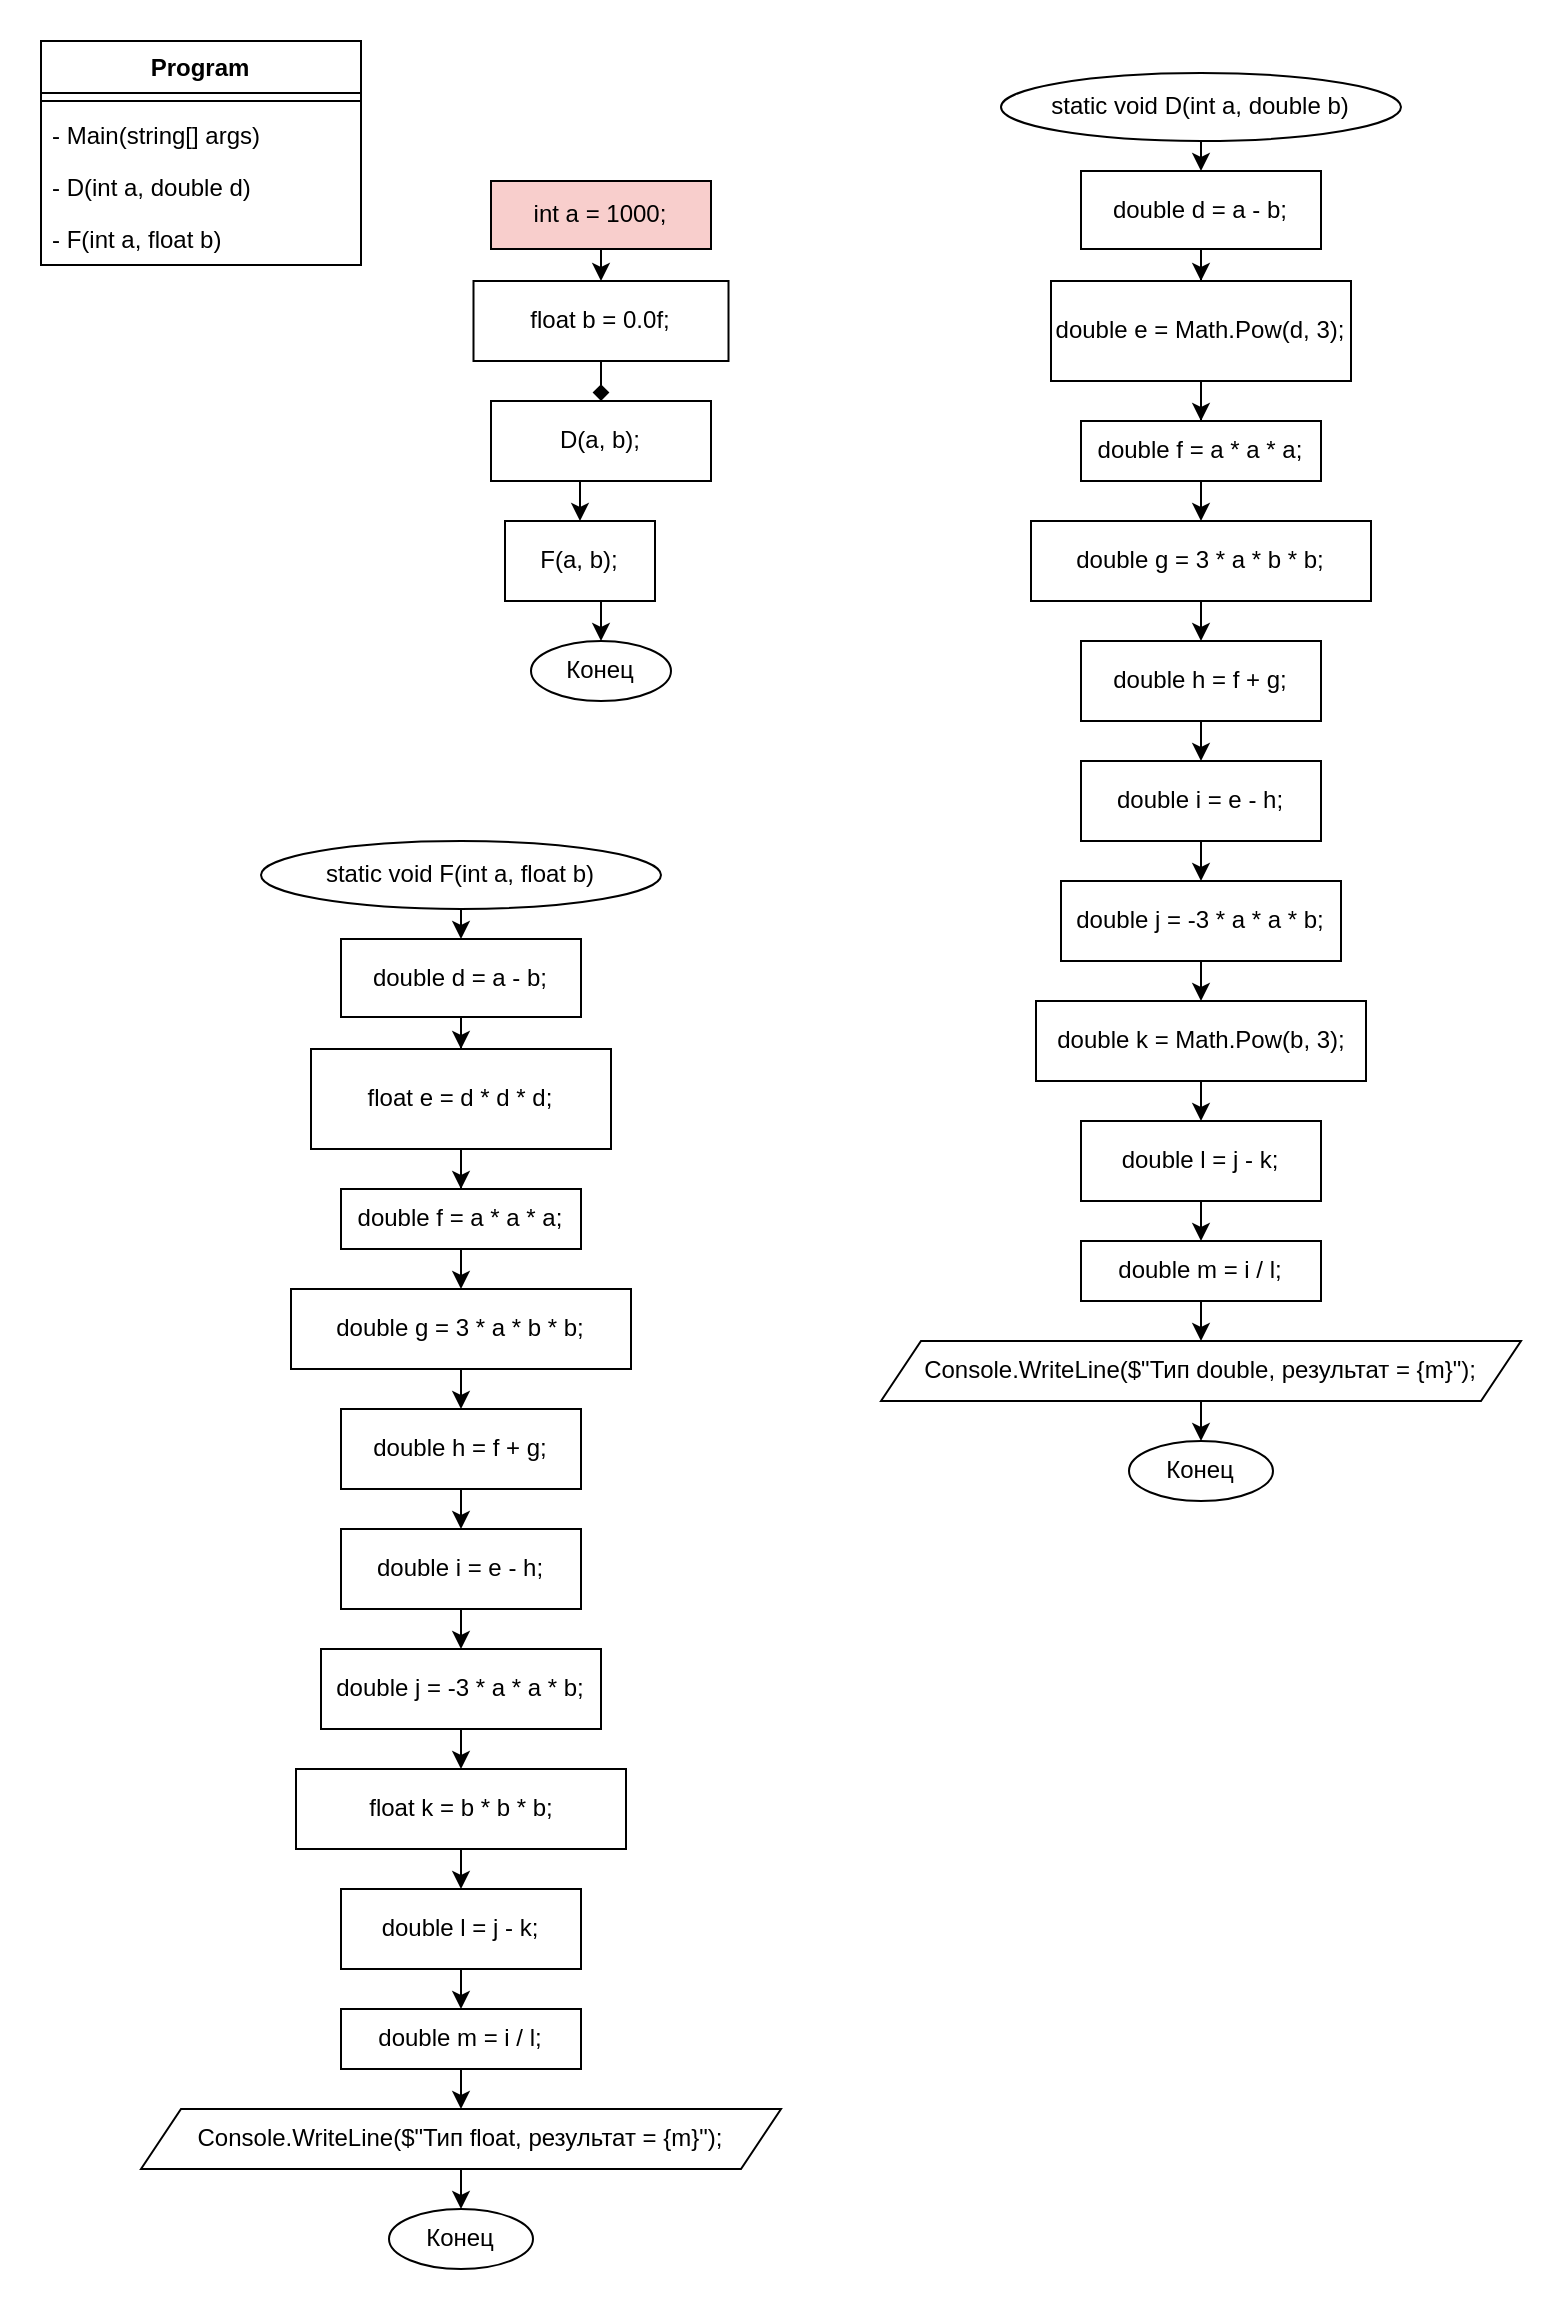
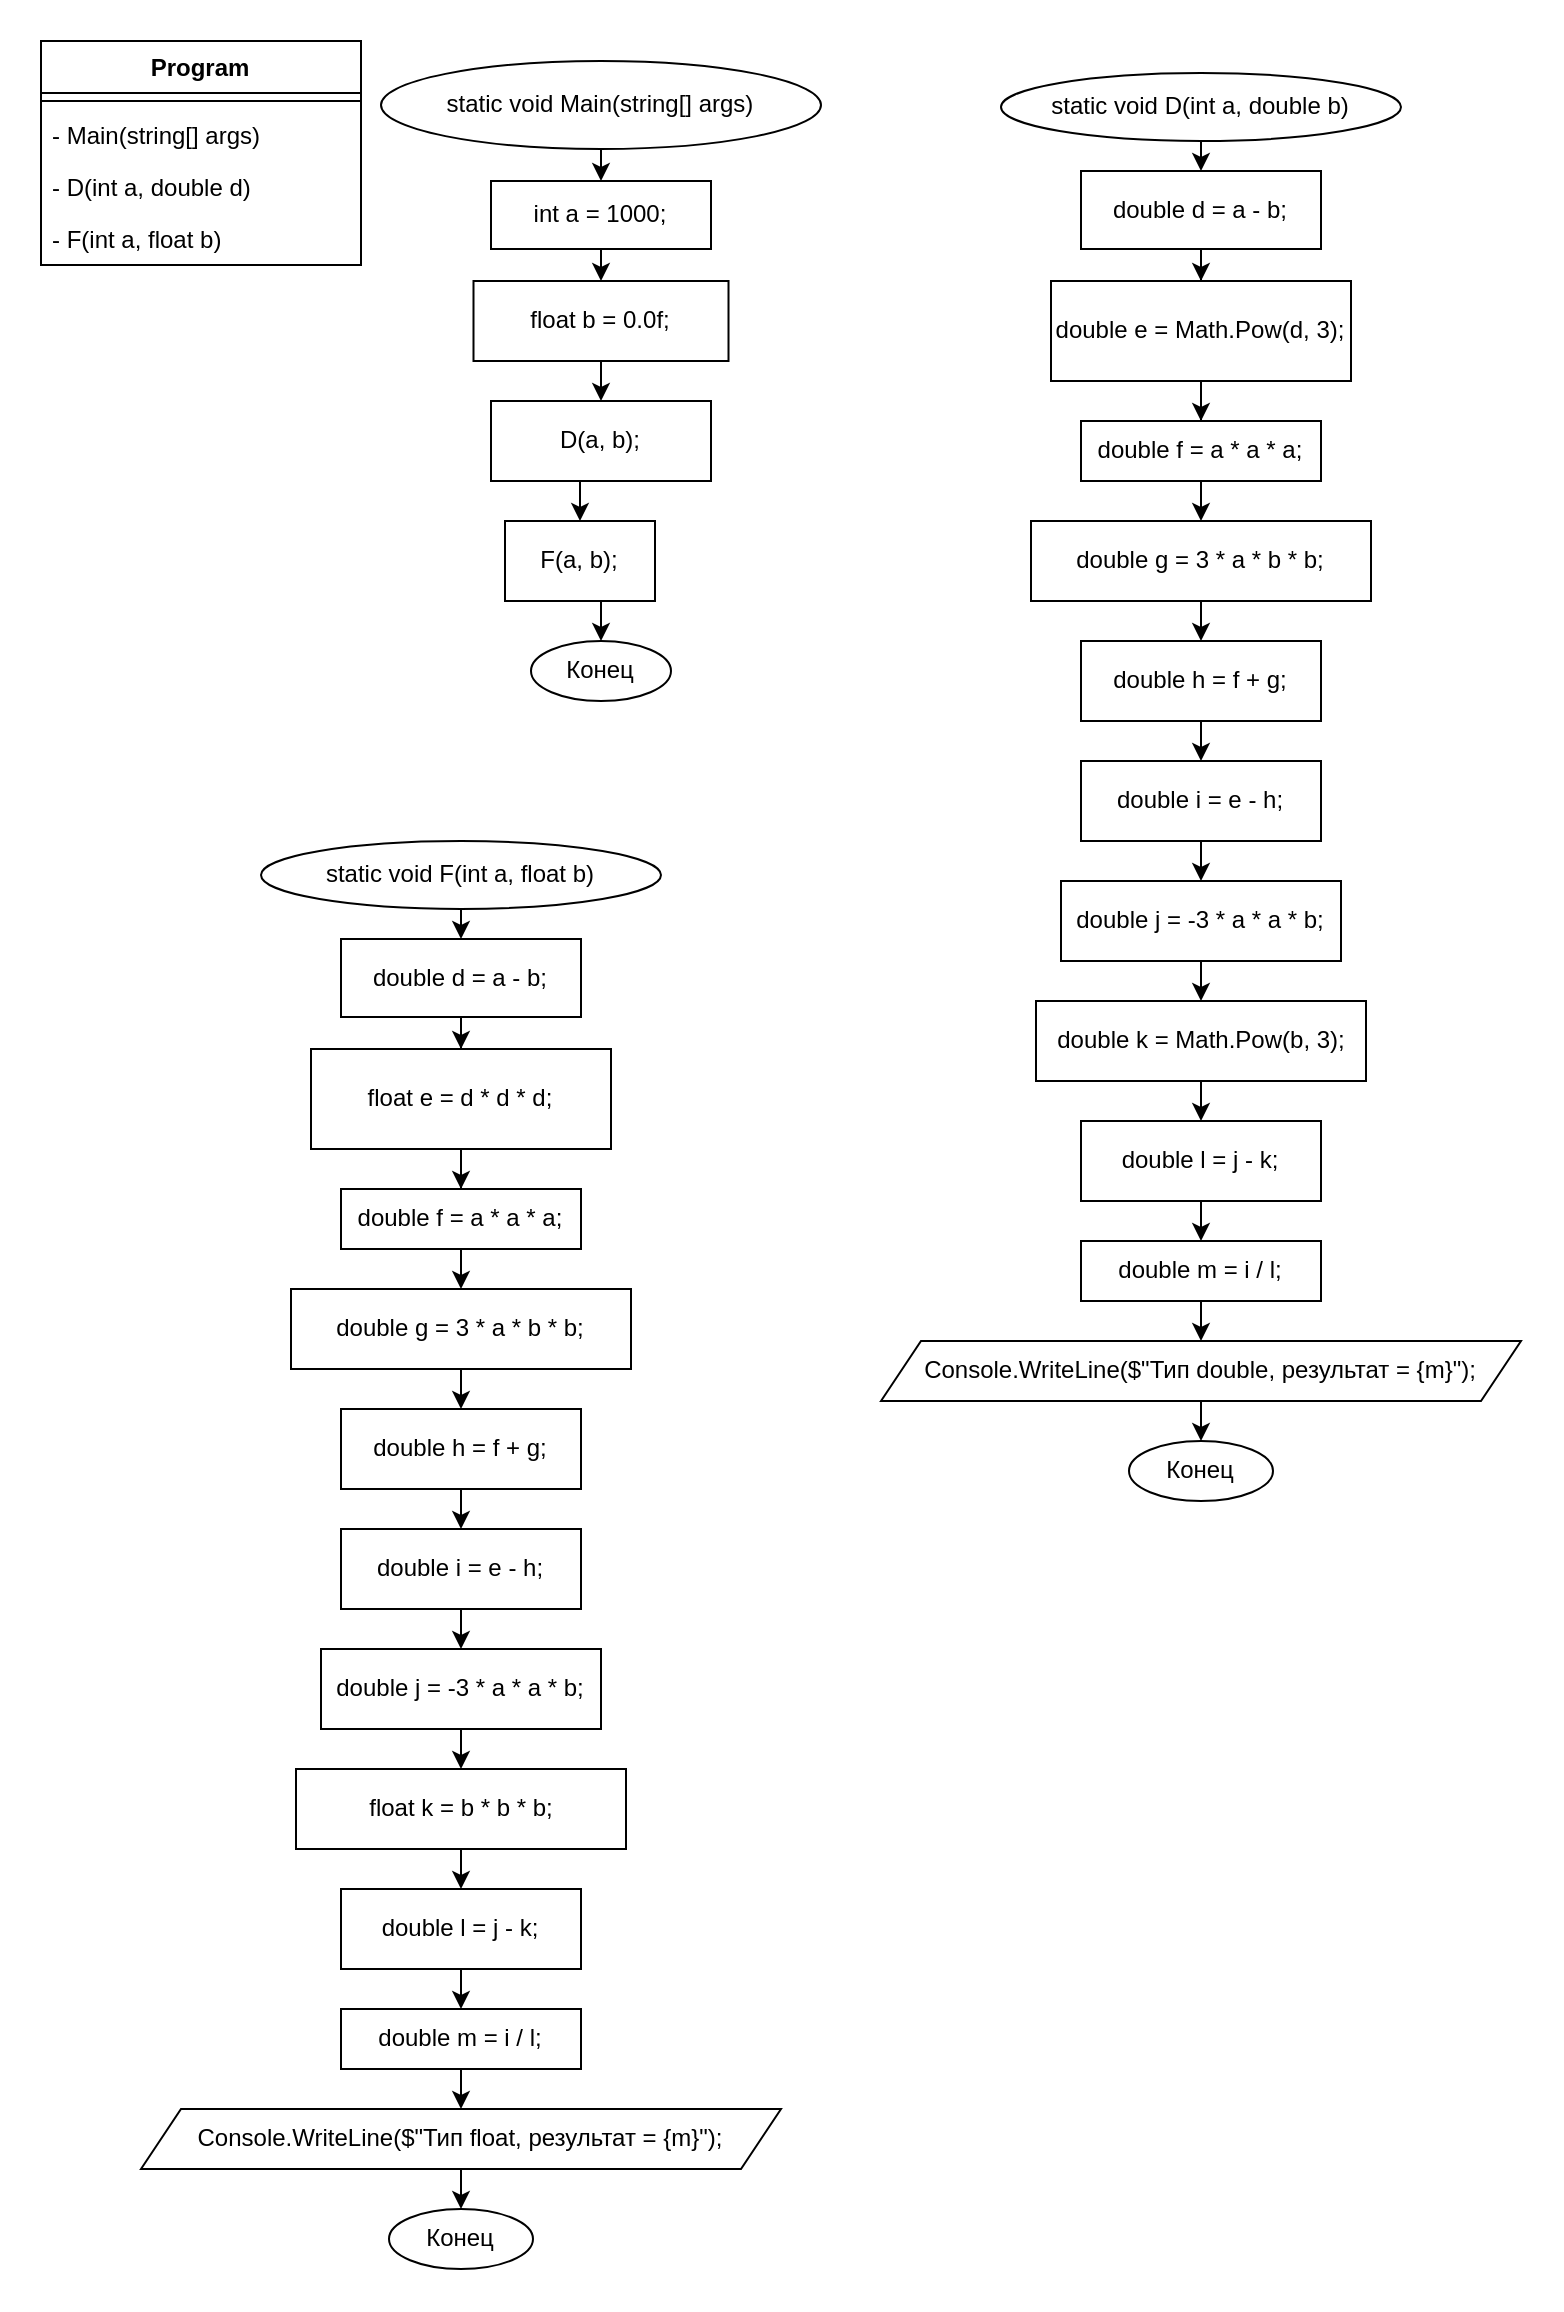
node "static void Main(string[] args)": added
edge "static void Main(string[] args)" -> "int a = 1000;": added
node "int a = 1000;": fillcolor #f8cecc -> #ffffff
edge "float b = 0.0f;" -> "D(a, b);": arrowhead diamond -> classic
